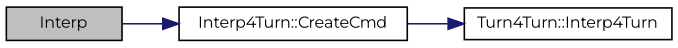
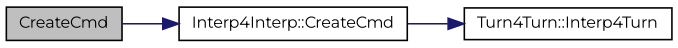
node "Interp": label "Interp" -> "CreateCmd"
node "Interp4Turn::CreateCmd": label "Interp4Turn::CreateCmd" -> "Interp4Interp::CreateCmd"
